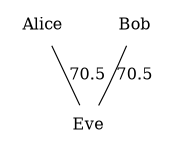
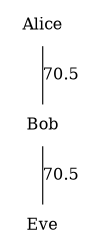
edge "Alice" -- "Eve": now "Alice" -- "Bob"
